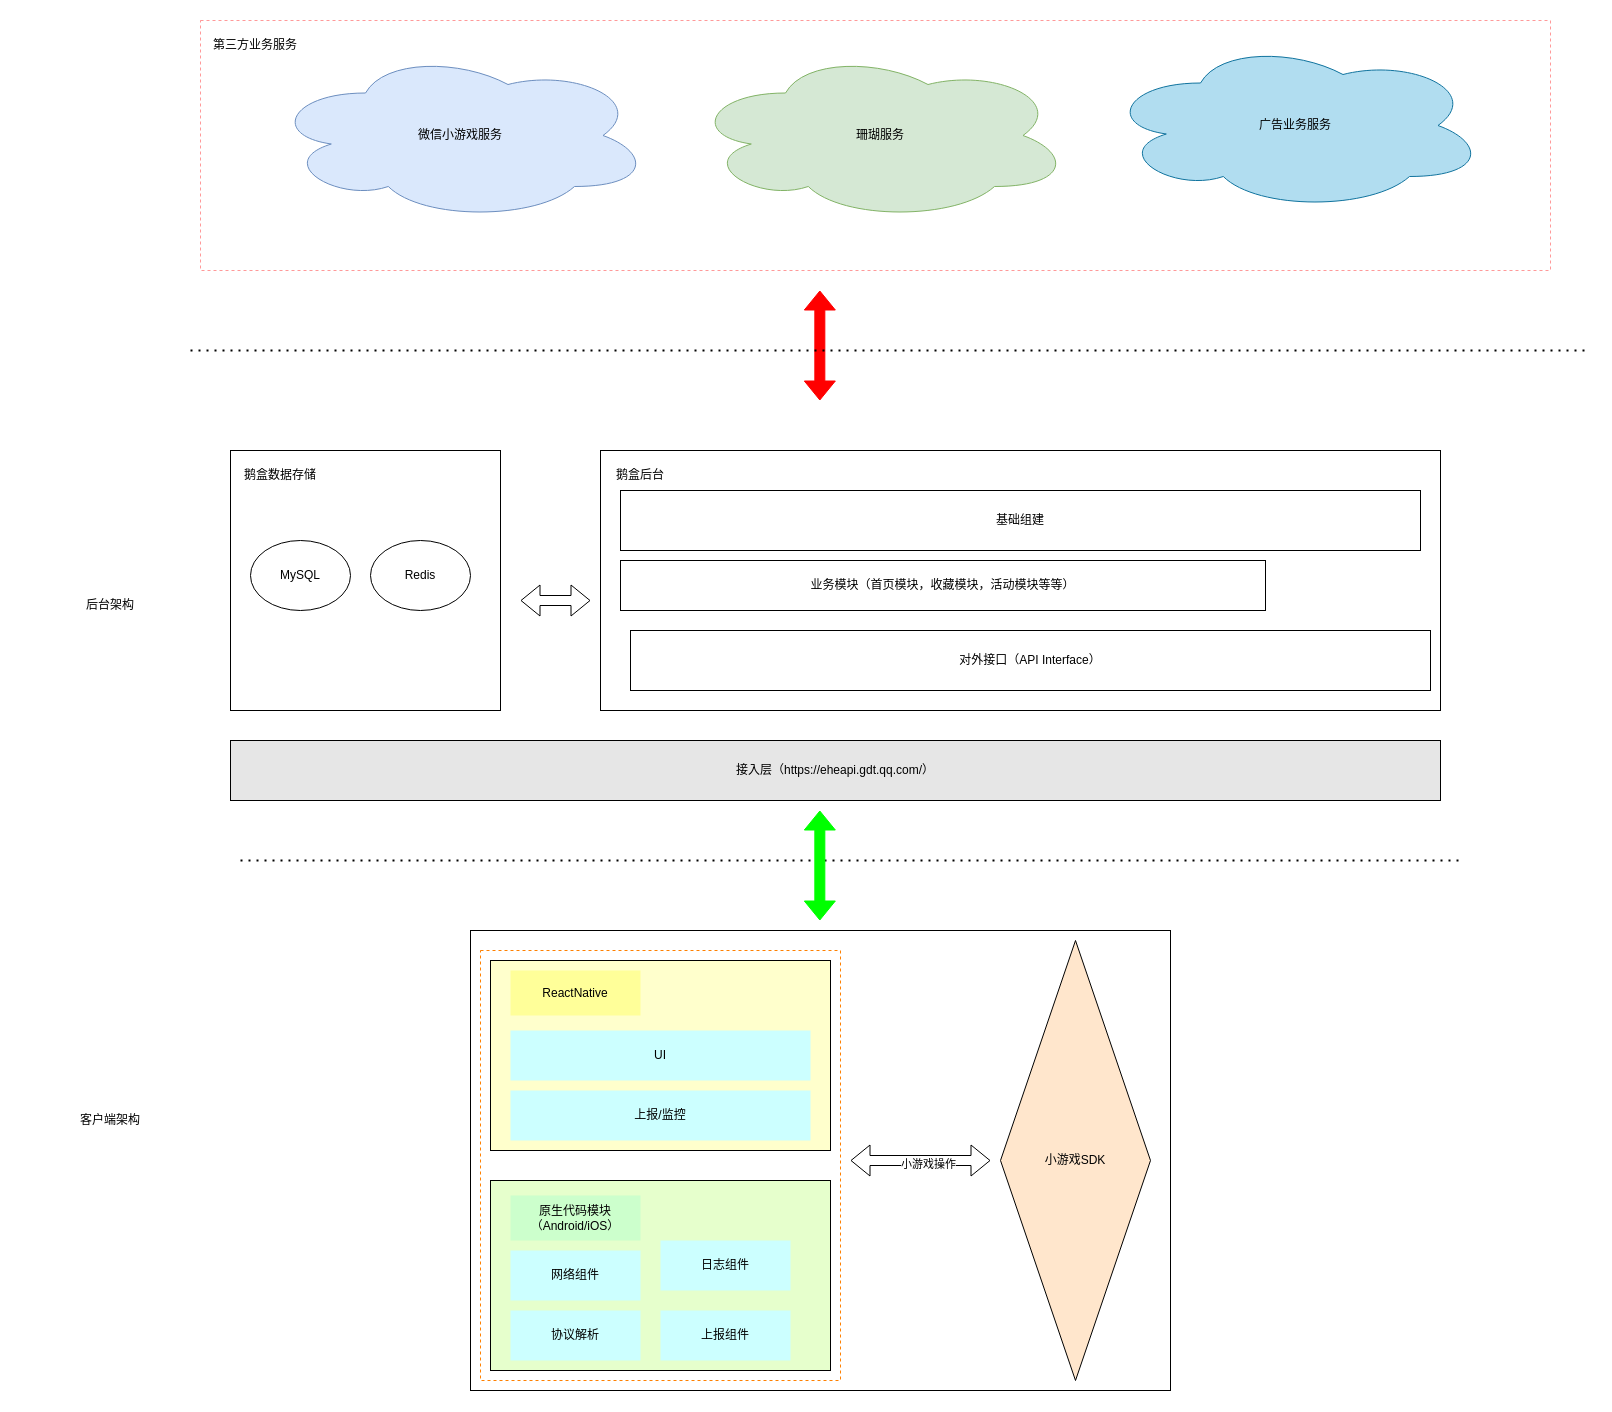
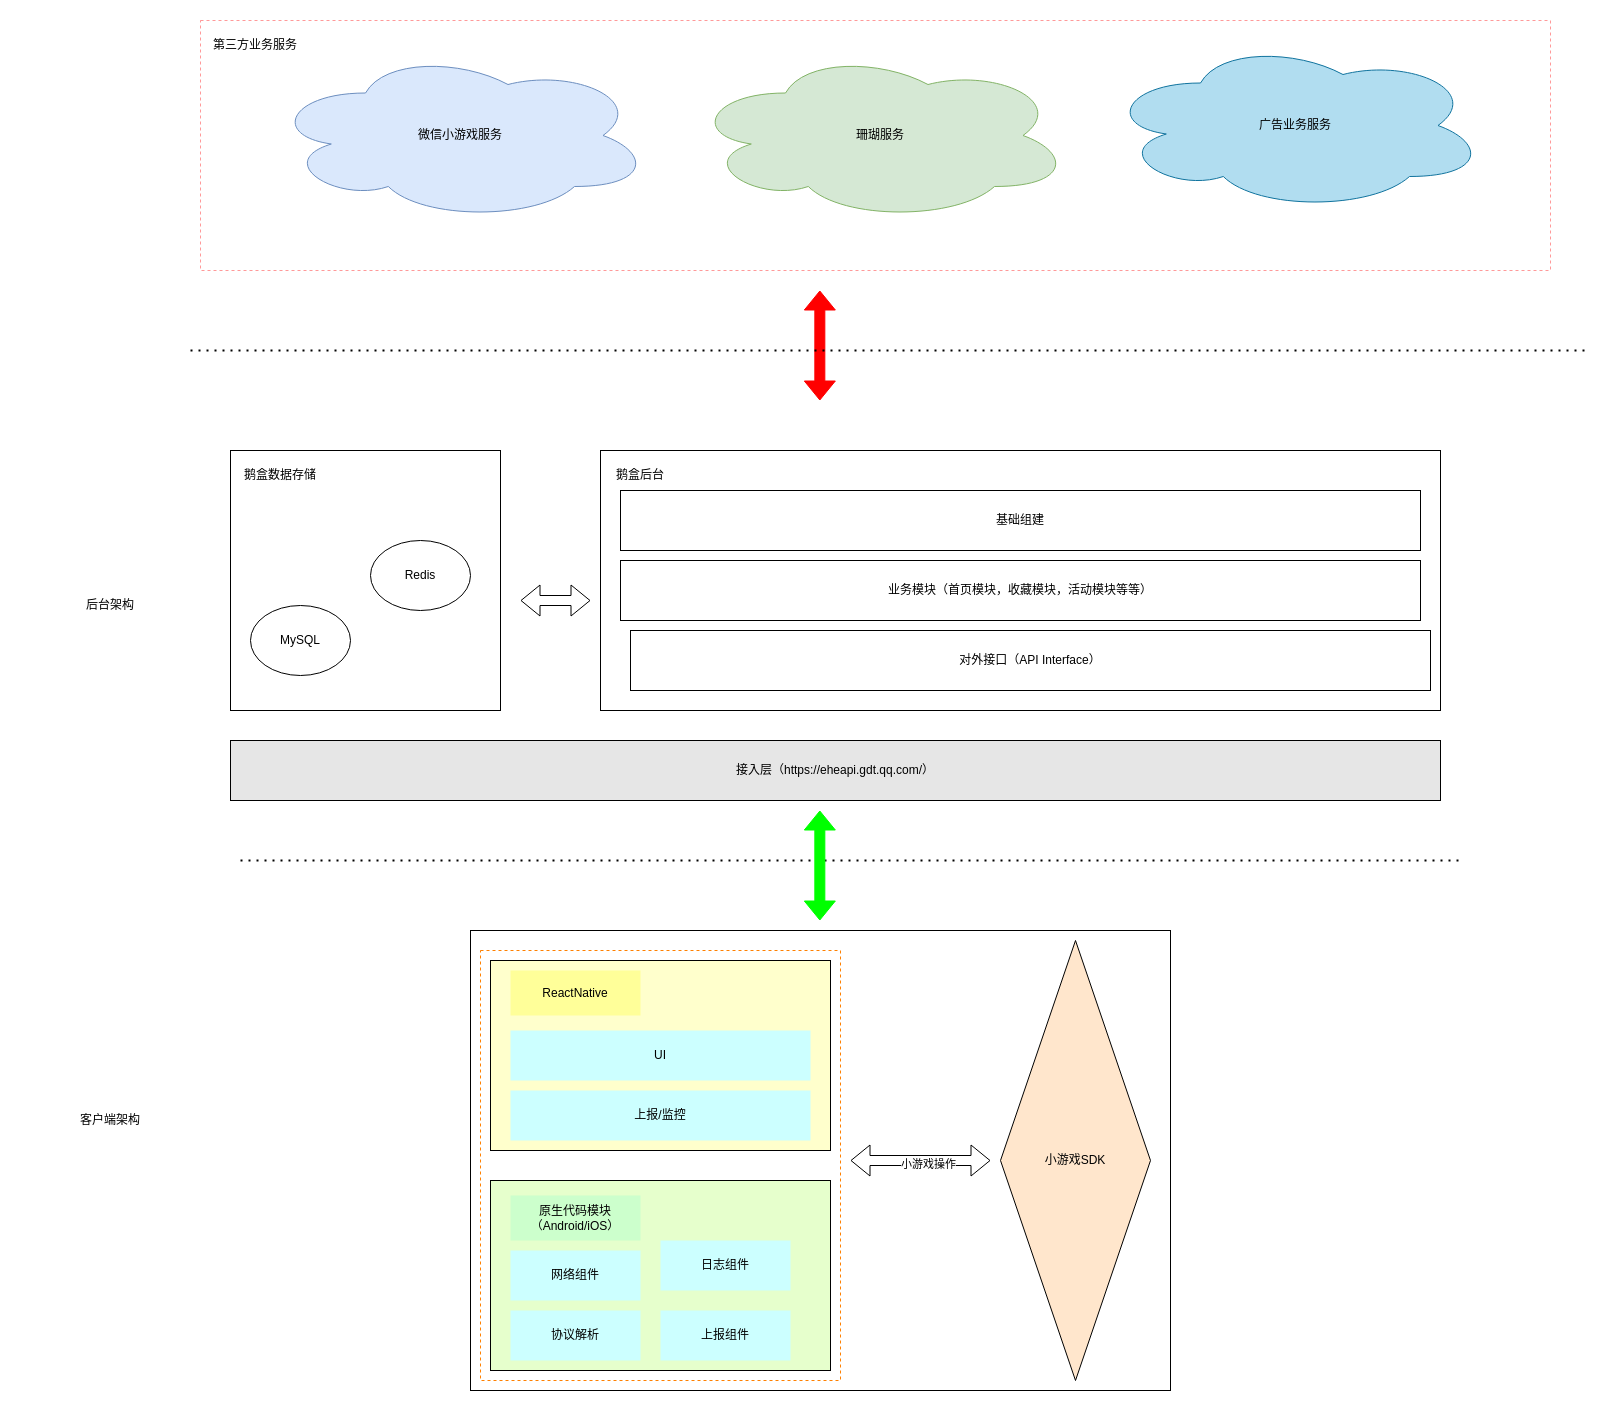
node "MySQL": moved (301, 576) -> (301, 641)
node "业务模块（首页模块，收藏模块，活动模块等等）": size 645x50 -> 800x60
